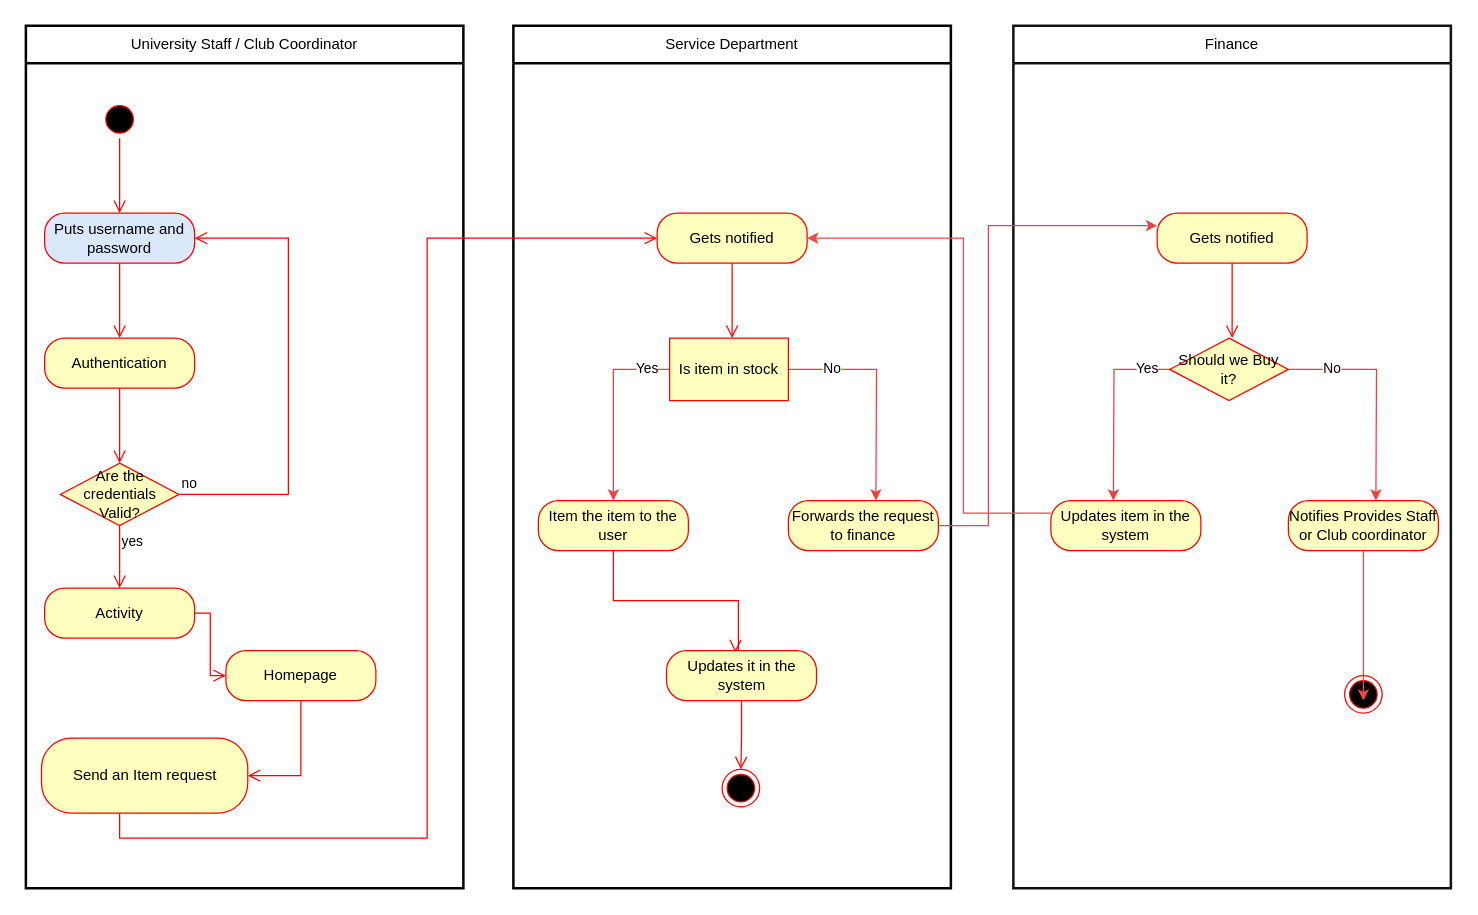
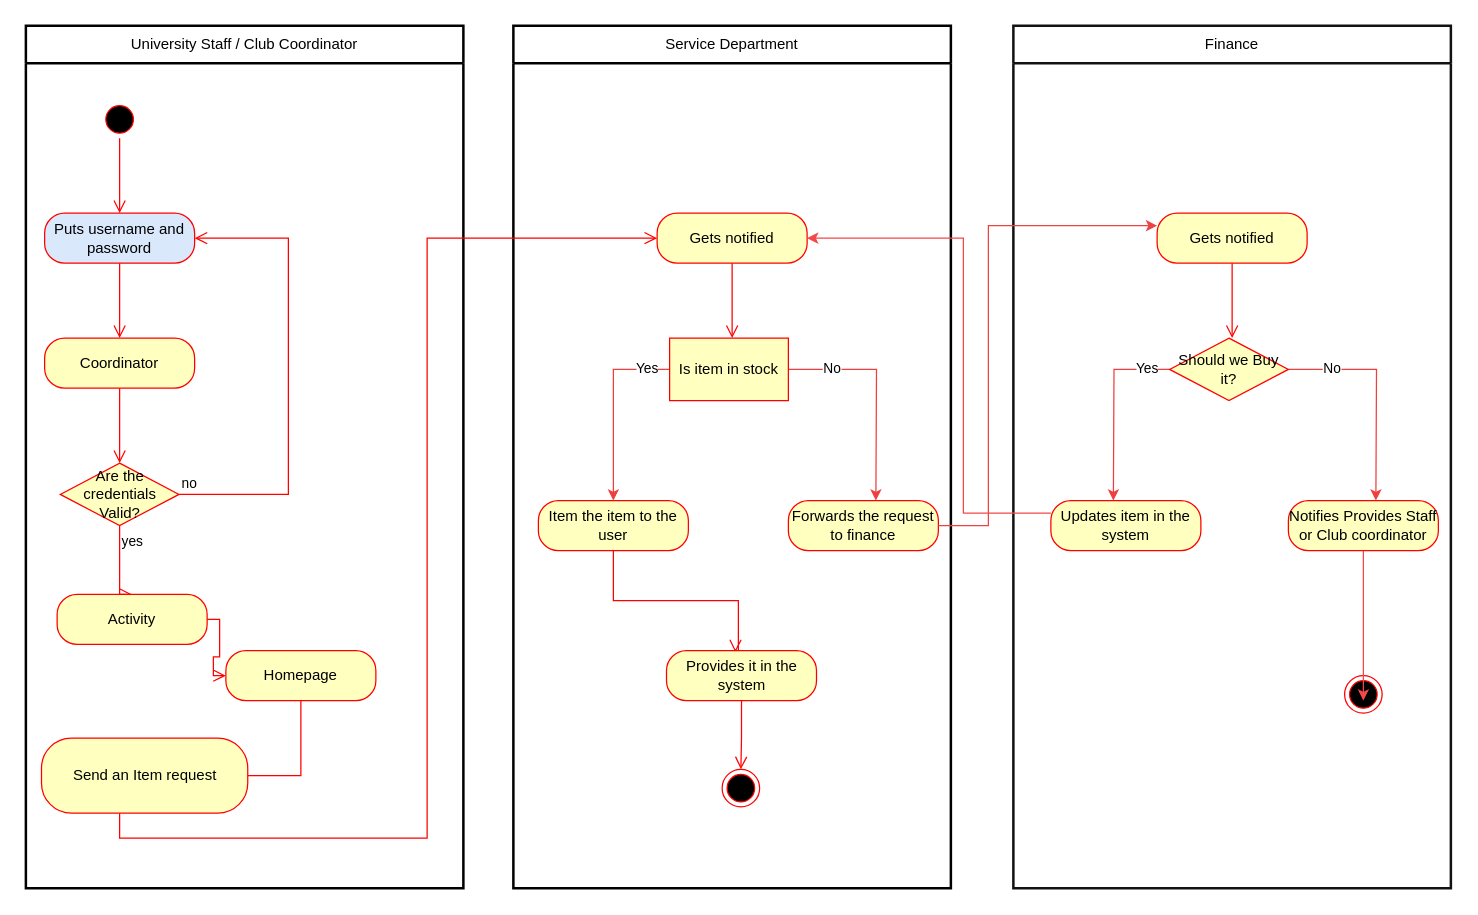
node "Authentication": label "Authentication" -> "Coordinator"
node "Activity": moved (119, 613) -> (132, 619)
node "Updates it in the system": label "Updates it in the system" -> "Provides it in the system"
edge "Homepage" -> "Send an Item request": arrowhead open -> none
